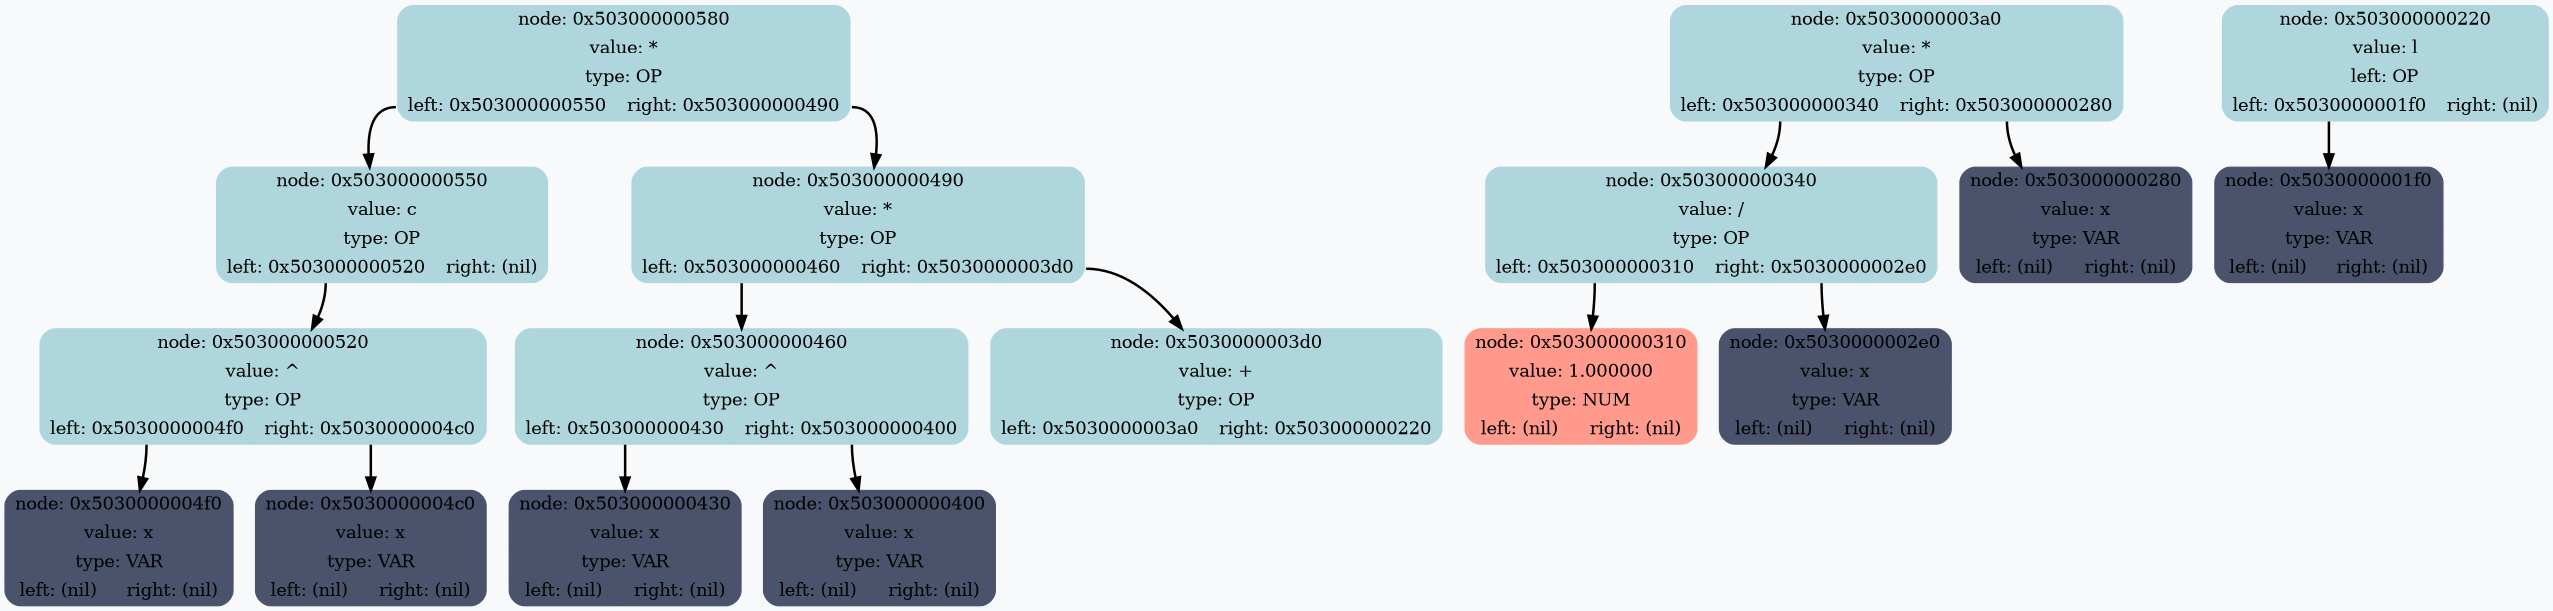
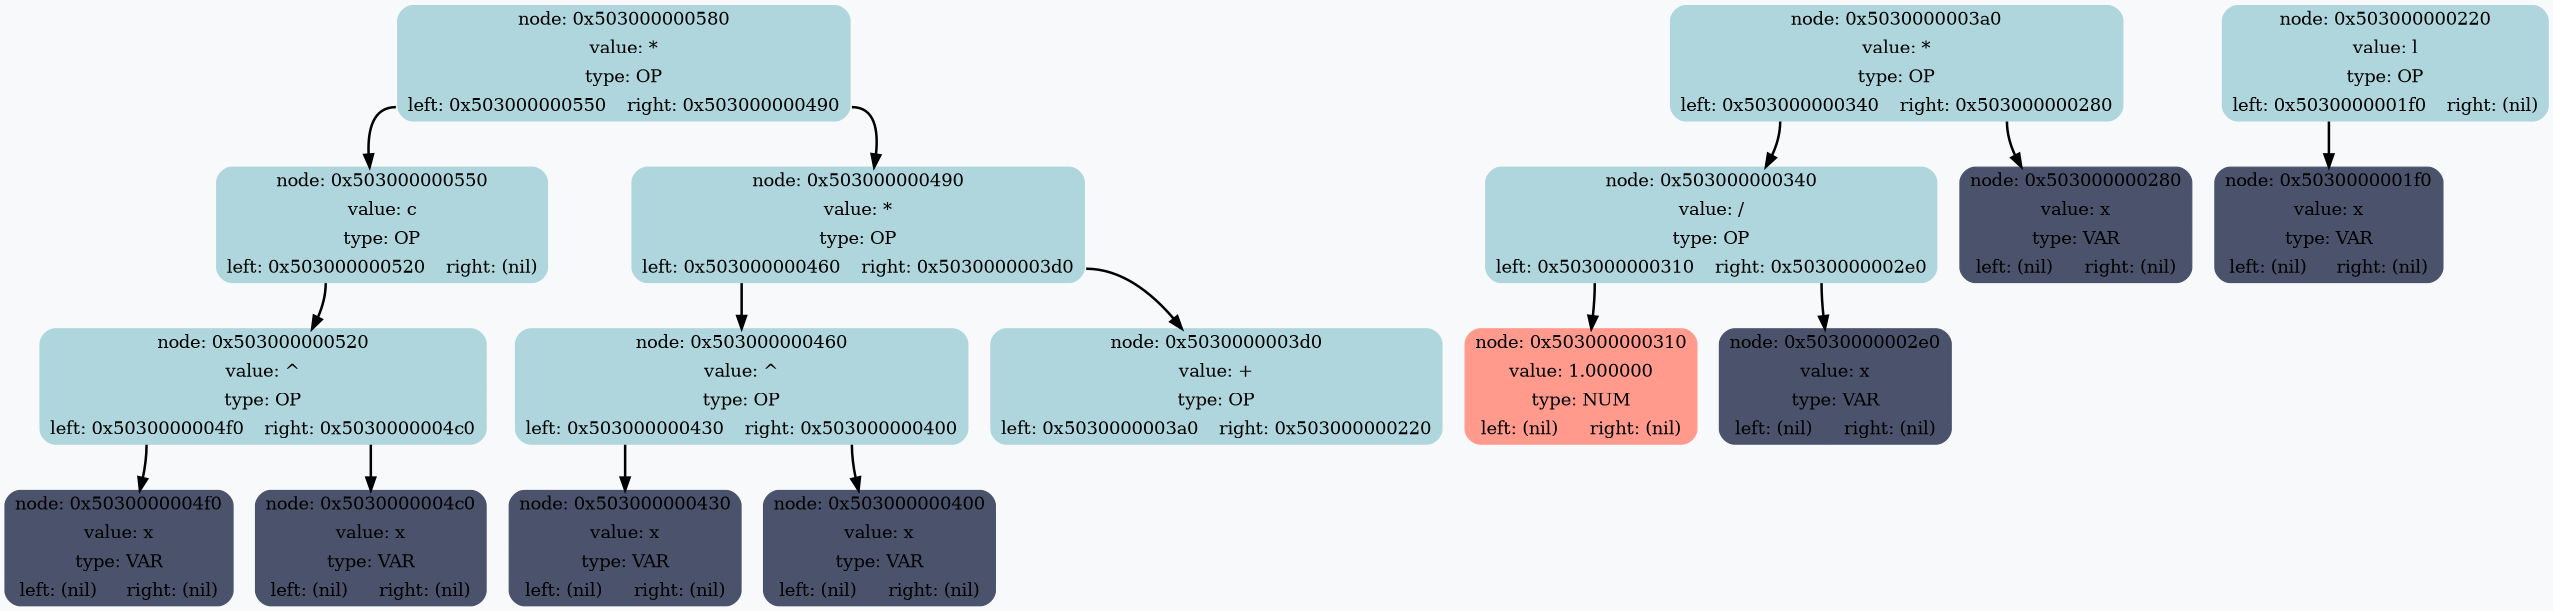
node "node: 0x503000000220": text "left: OP" -> "type: OP"
